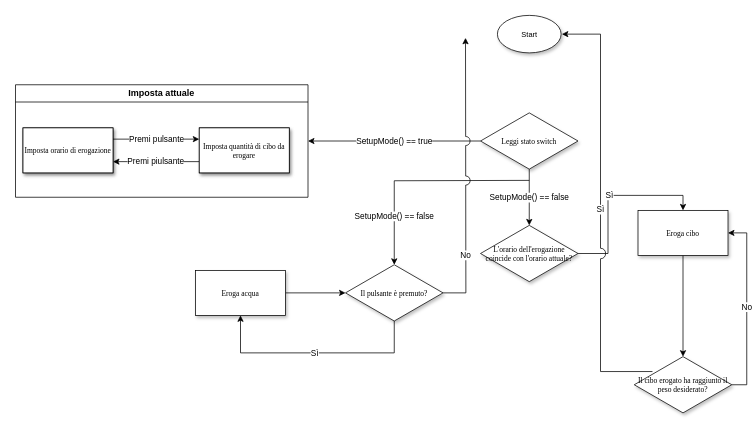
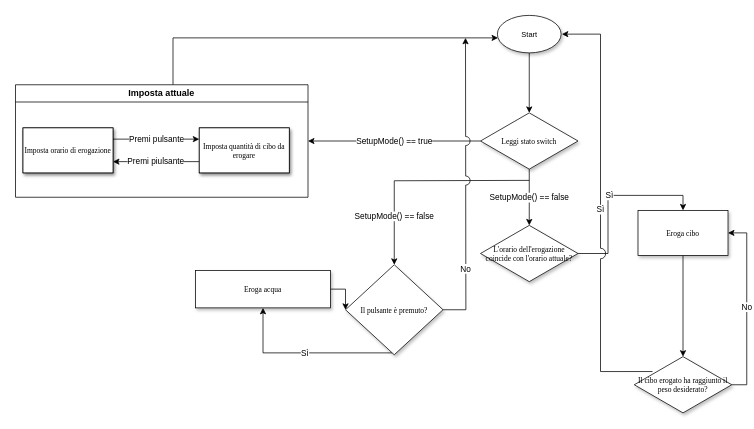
edge "Imposta attuale" -> "Start": added
edge "Start" -> "Leggi stato switch": added
node "Eroga acqua": size 90x45 -> 135x38
node "Il pulsante è premuto?": size 98x56 -> 98x90
